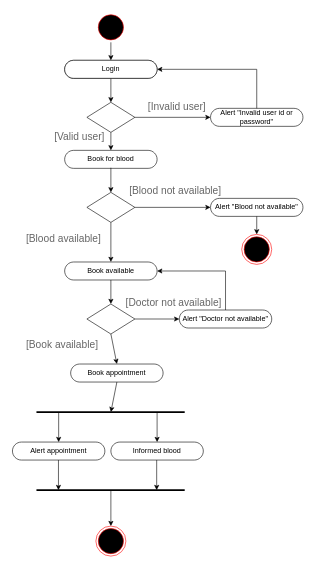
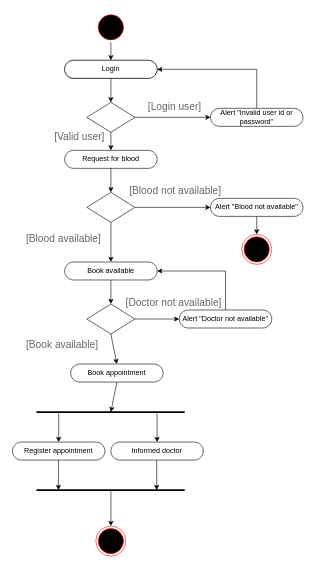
node "[Invalid user]": label "[Invalid user]" -> "[Login user]"
node "Book for blood": label "Book for blood" -> "Request for blood"
node "Alert appointment": label "Alert appointment" -> "Register appointment"
node "Informed blood": label "Informed blood" -> "Informed doctor"
